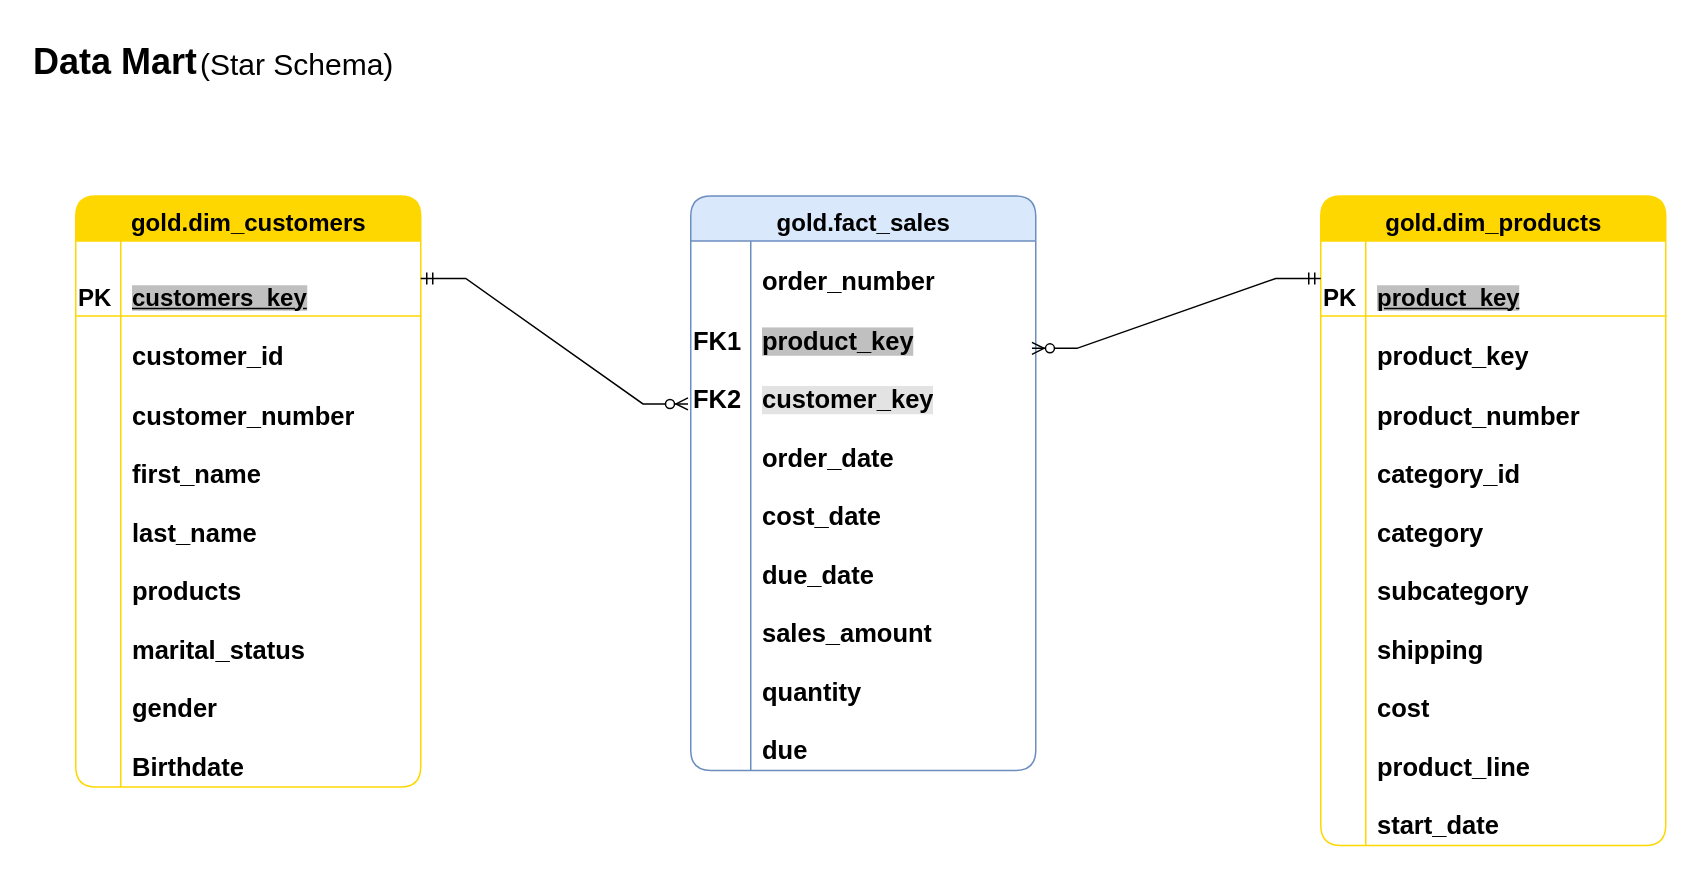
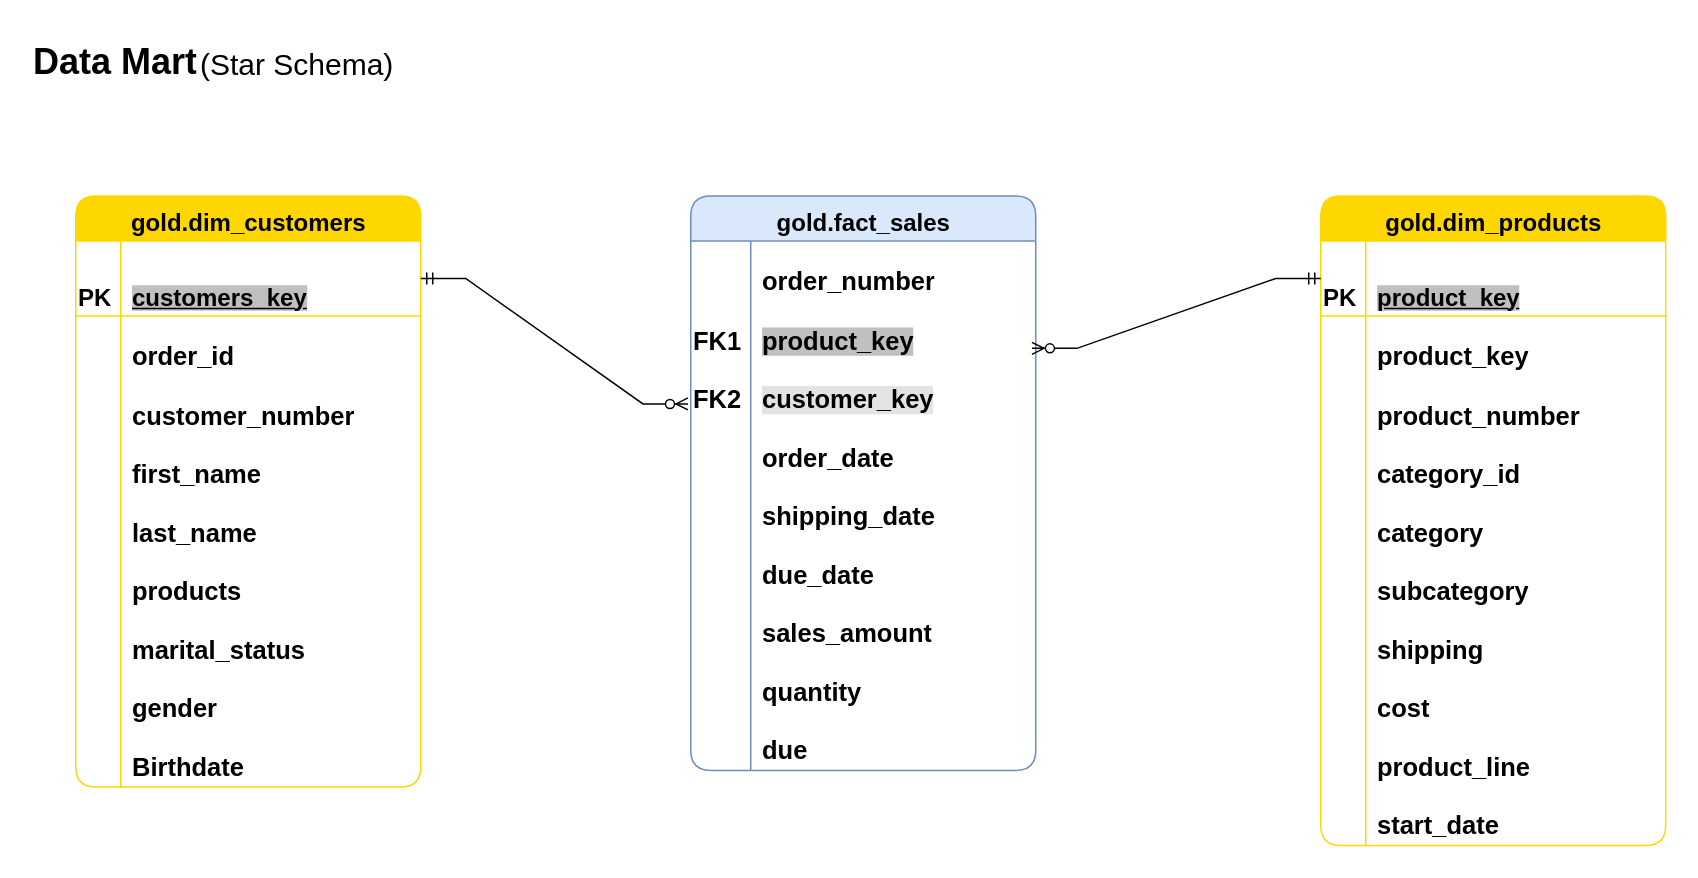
node "customer_id": label "customer_id" -> "order_id"
node "cost_date": label "cost_date" -> "shipping_date"
